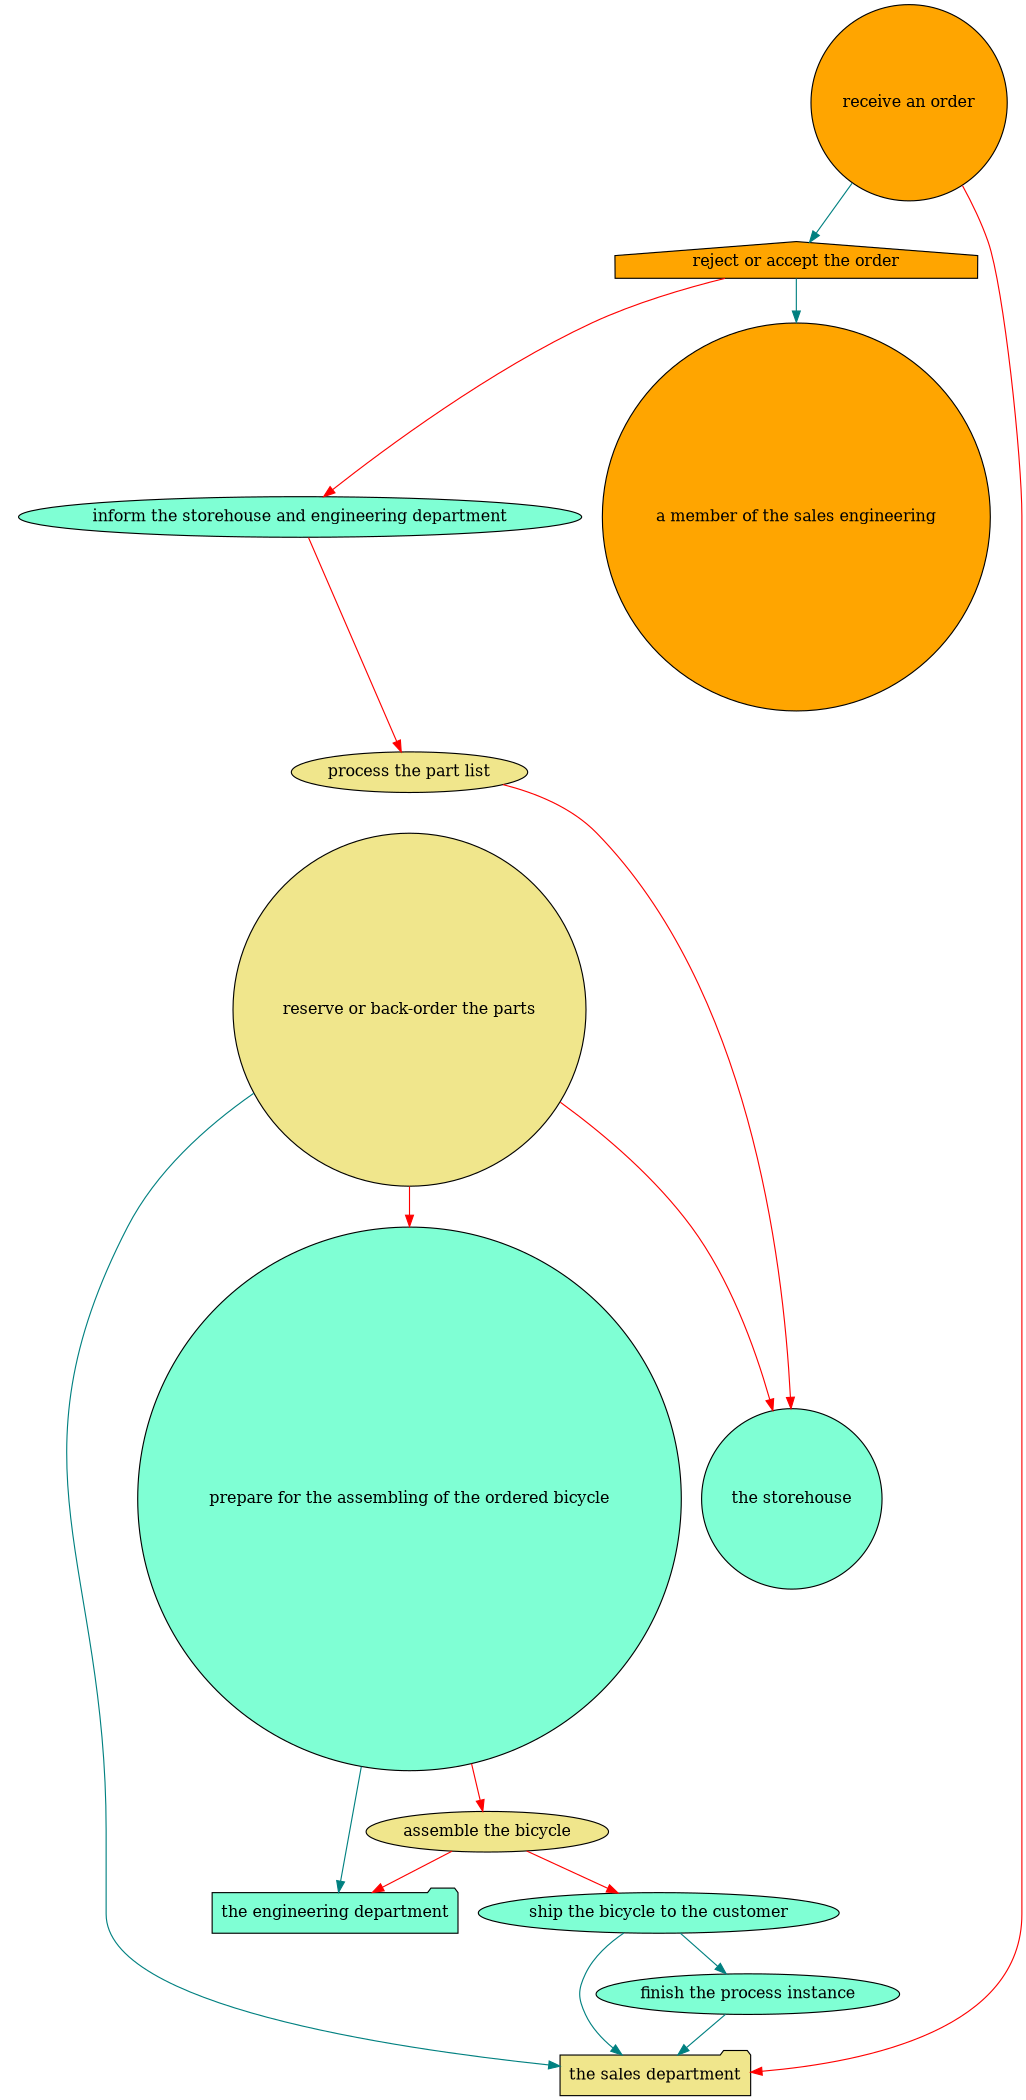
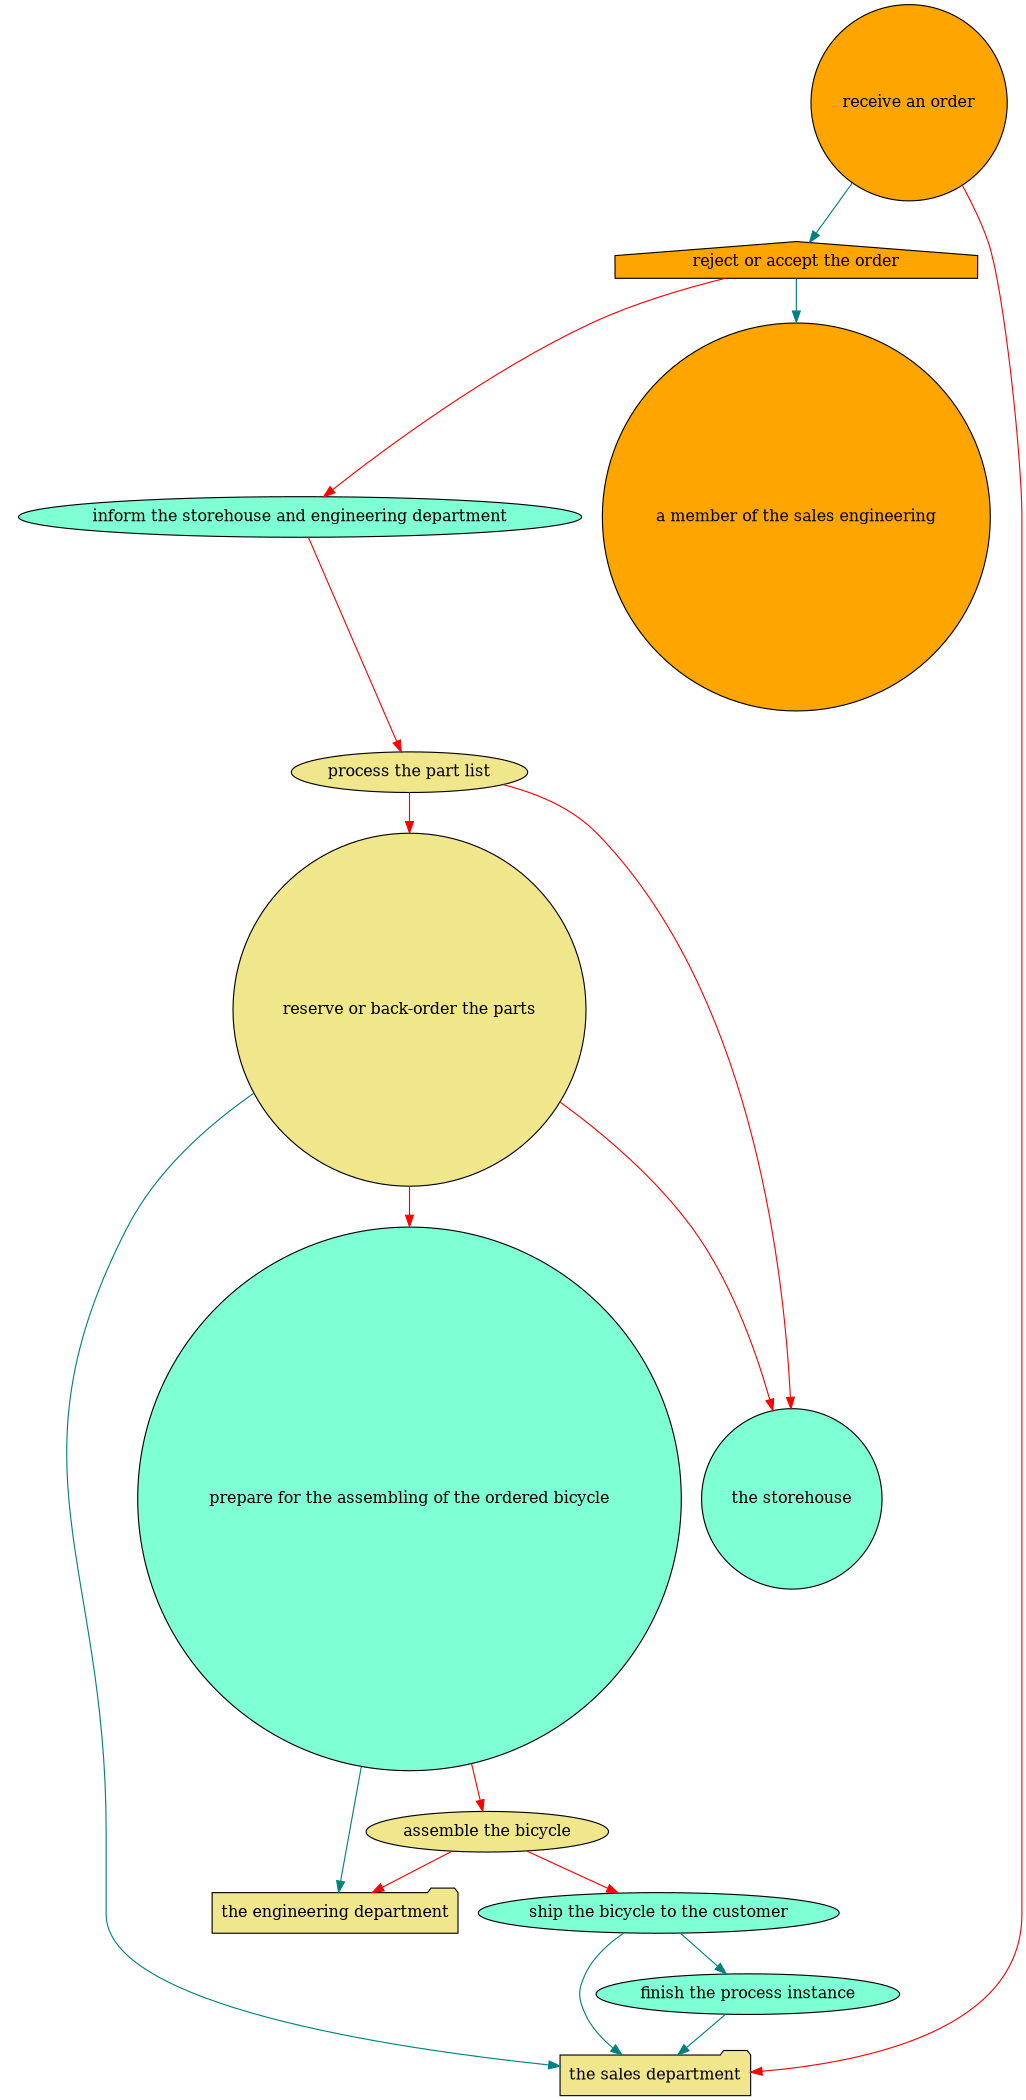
edge "process the part list" -> "reserve or back-order the parts": added
node "the engineering department": fillcolor aquamarine -> khaki
